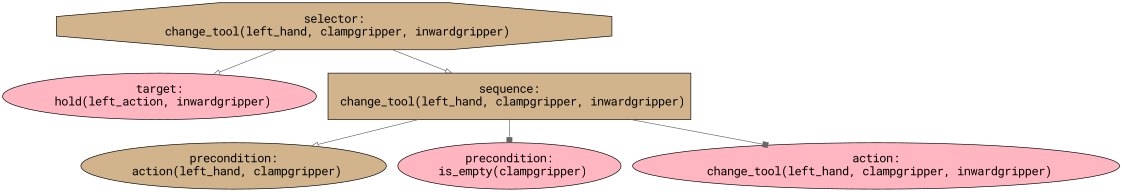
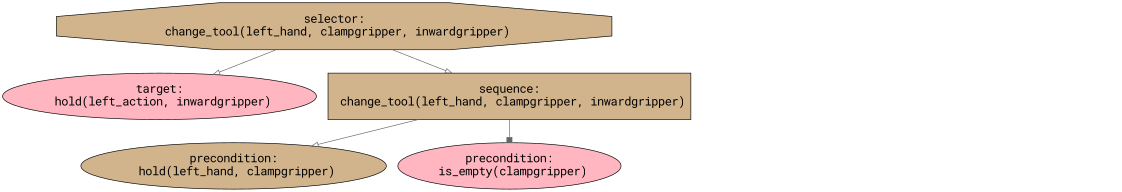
node "precondition: action(left_hand, clampgripper)": label "precondition: action(left_hand, clampgripper)" -> "precondition: hold(left_hand, clampgripper)"
node "action: change_tool(left_hand, clampgripper, inwardgripper)": removed
